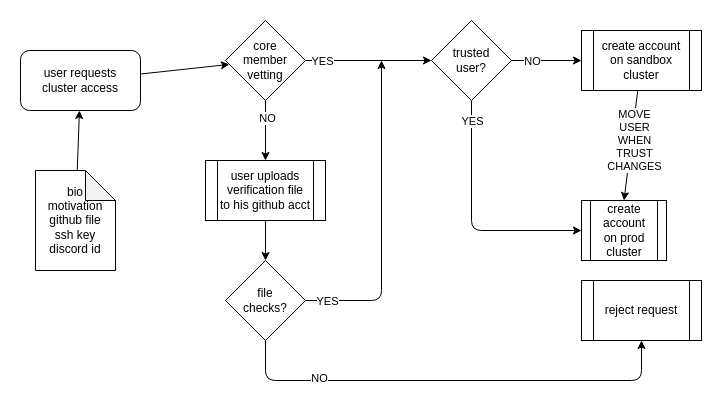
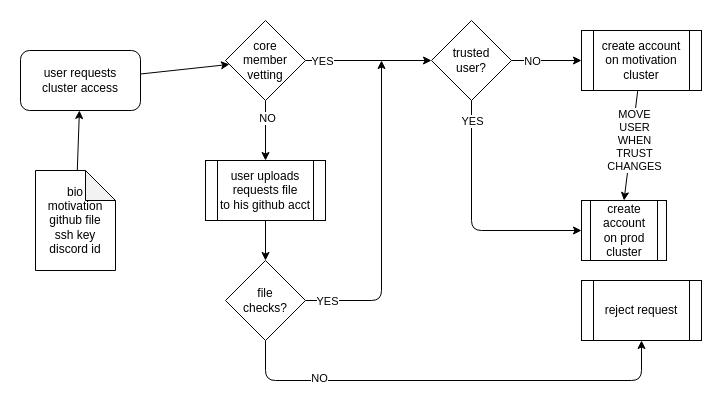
node "create account on sandbox cluster": label "create account on sandbox cluster" -> "create account on motivation cluster"
node "user uploads verification file to his github acct": label "user uploads verification file to his github acct" -> "user uploads requests file to his github acct"
